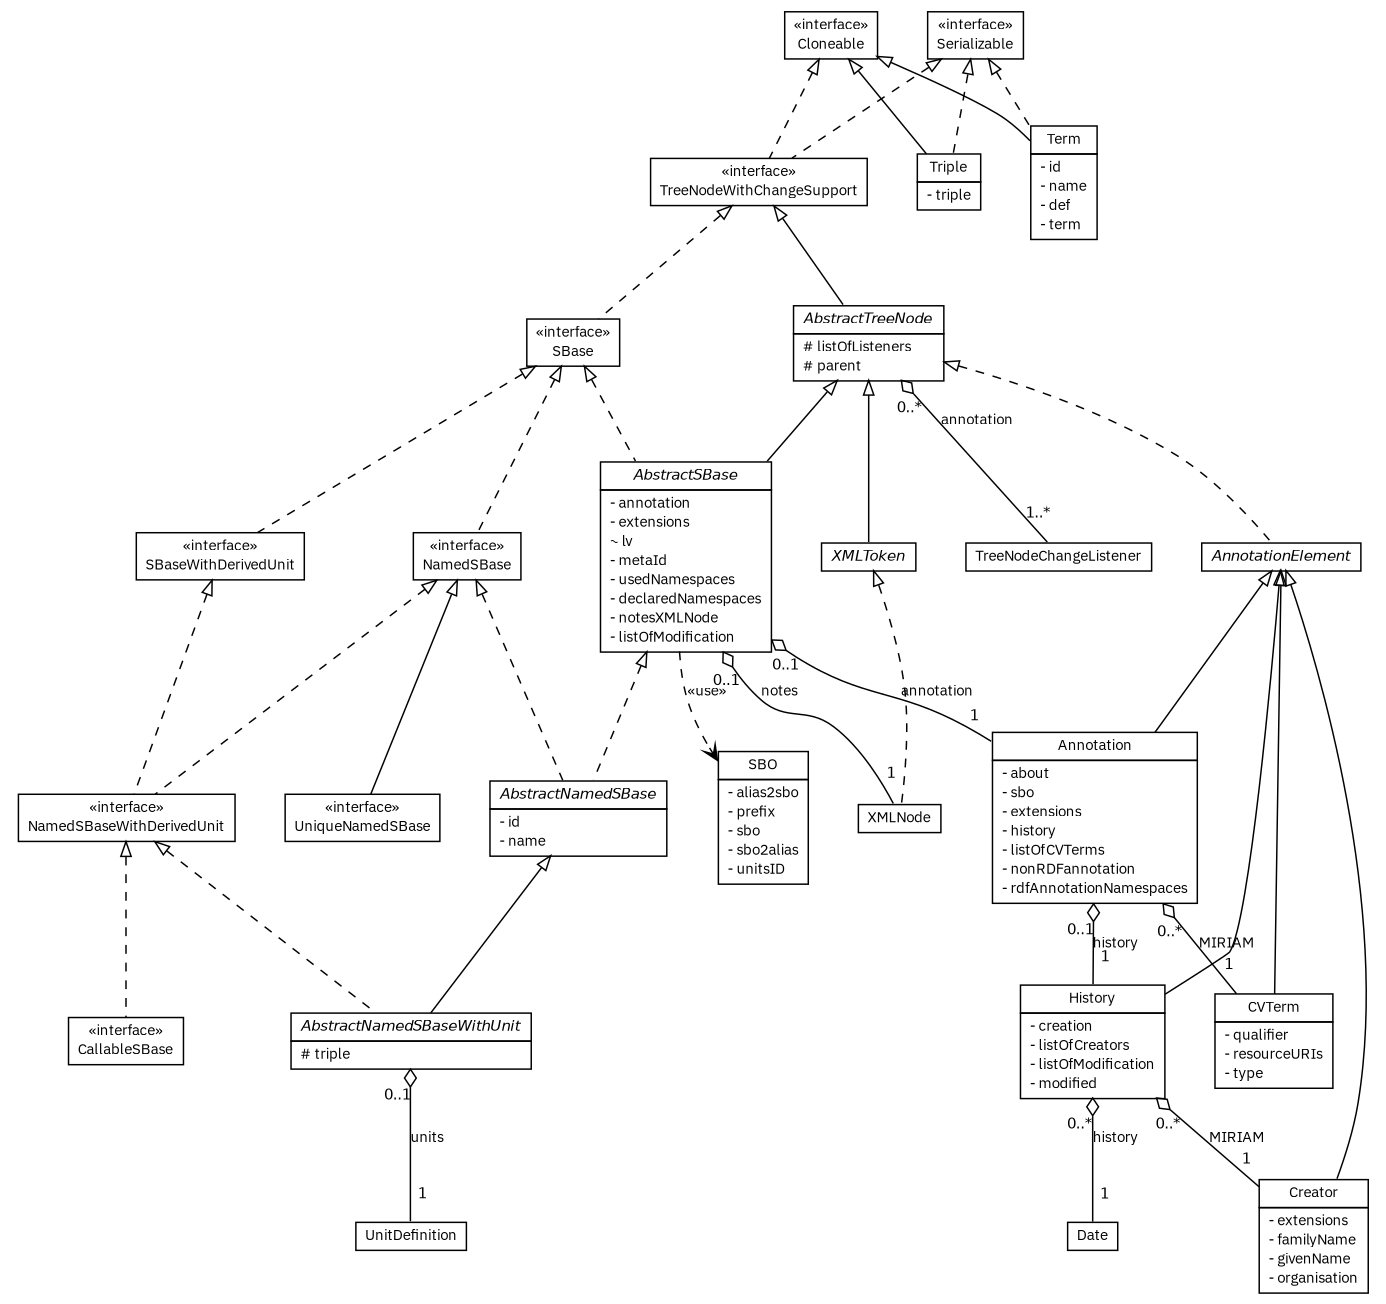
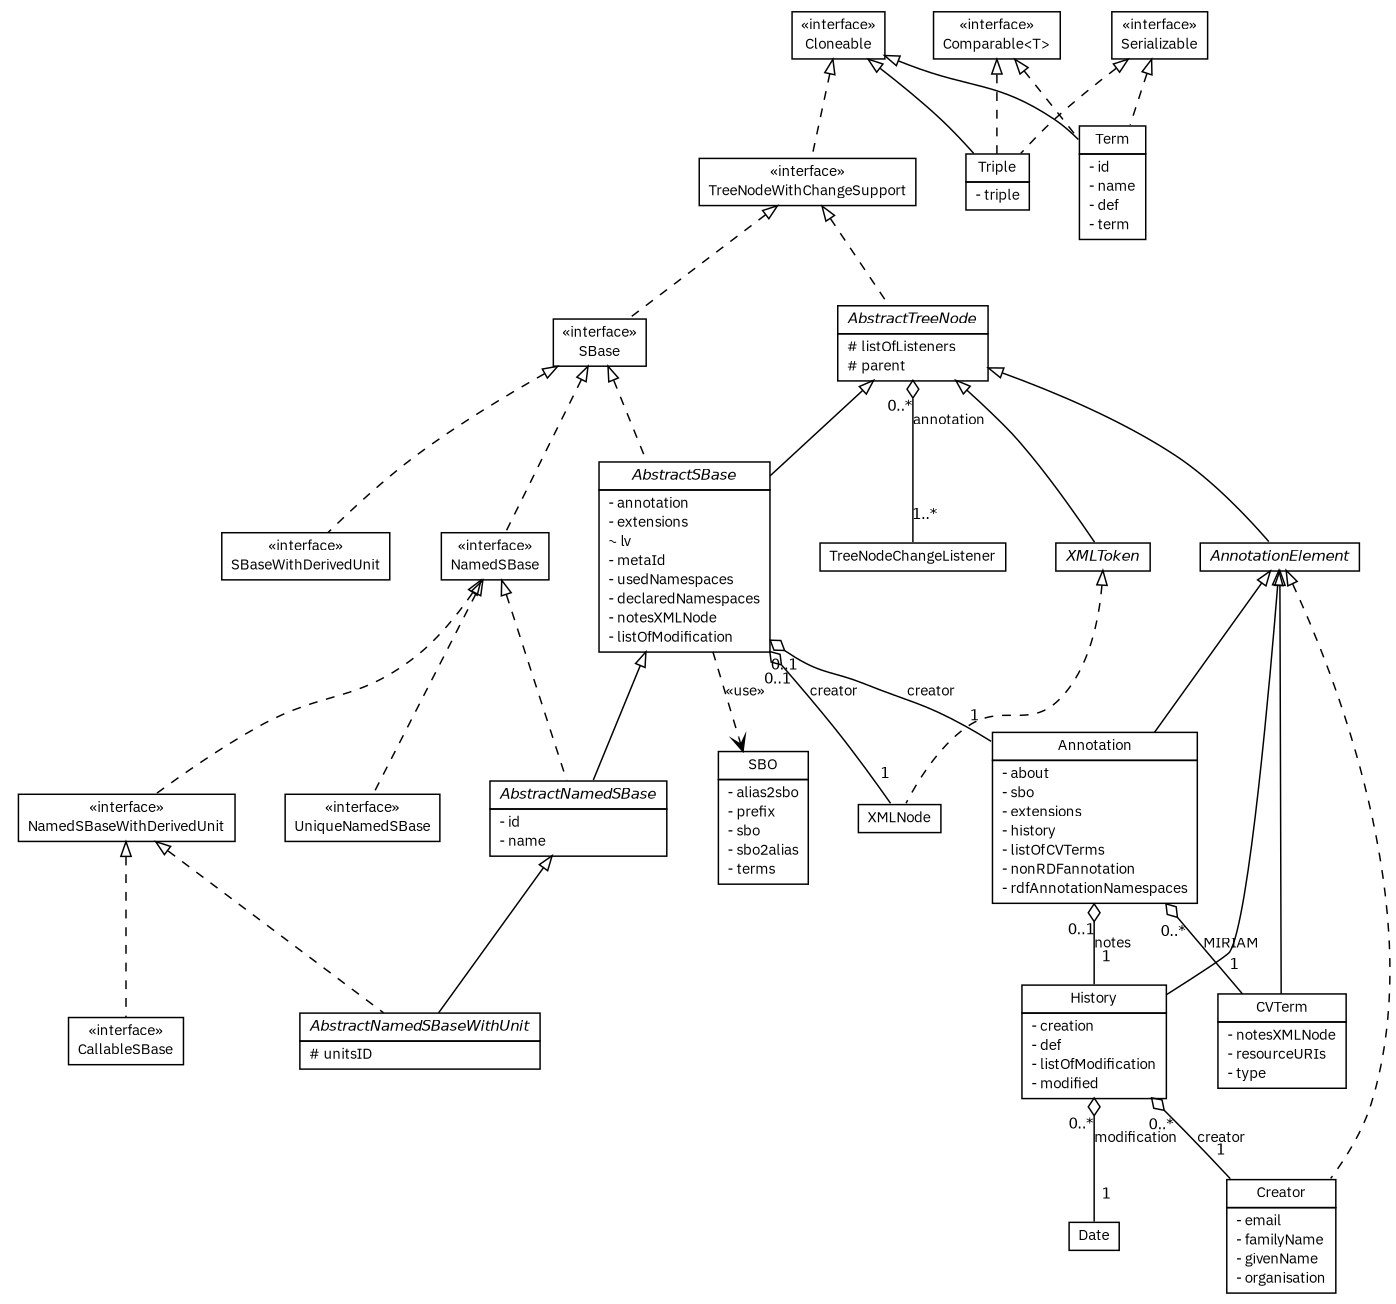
node "Comparable<T>": added
edge "TreeNodeWithChangeSupport" -> "Serializable": removed
edge "AbstractTreeNode" -> "TreeNodeWithChangeSupport": style solid -> dashed
edge "AnnotationElement" -> "AbstractTreeNode": style dashed -> solid
edge "AbstractSBase" -- "XMLNode": label "notes" -> "creator"
edge "AbstractSBase" -- "Annotation": label "annotation" -> "creator"
edge "NamedSBaseWithDerivedUnit" -> "SBaseWithDerivedUnit": removed
edge "UniqueNamedSBase" -> "NamedSBase": style solid -> dashed
edge "AbstractNamedSBase" -> "AbstractSBase": style dashed -> solid
node "SBO": text "- unitsID" -> "- terms"
edge "Creator" -> "AnnotationElement": style solid -> dashed
edge "Annotation" -- "History": label "history" -> "notes"
node "CVTerm": text "- qualifier" -> "- notesXMLNode"
node "History": text "- listOfCreators" -> "- def"
node "AbstractNamedSBaseWithUnit": text "# triple" -> "# unitsID"
edge "History" -- "Date": label "history" -> "modification"
edge "History" -- "Creator": label "MIRIAM" -> "creator"
node "Creator": text "- extensions" -> "- email"
node "UnitDefinition": removed
